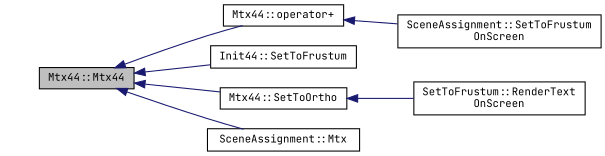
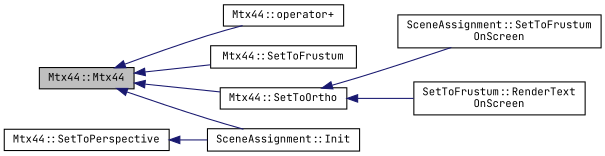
edge "SceneAssignment::SetToFrustum OnScreen" -> "Mtx44::operator+": now "SceneAssignment::SetToFrustum OnScreen" -> "Mtx44::SetToOrtho"
node "Init44::SetToFrustum": label "Init44::SetToFrustum" -> "Mtx44::SetToFrustum"
node "Mtx44::SetToPerspective": added
node "SceneAssignment::Mtx": label "SceneAssignment::Mtx" -> "SceneAssignment::Init"
